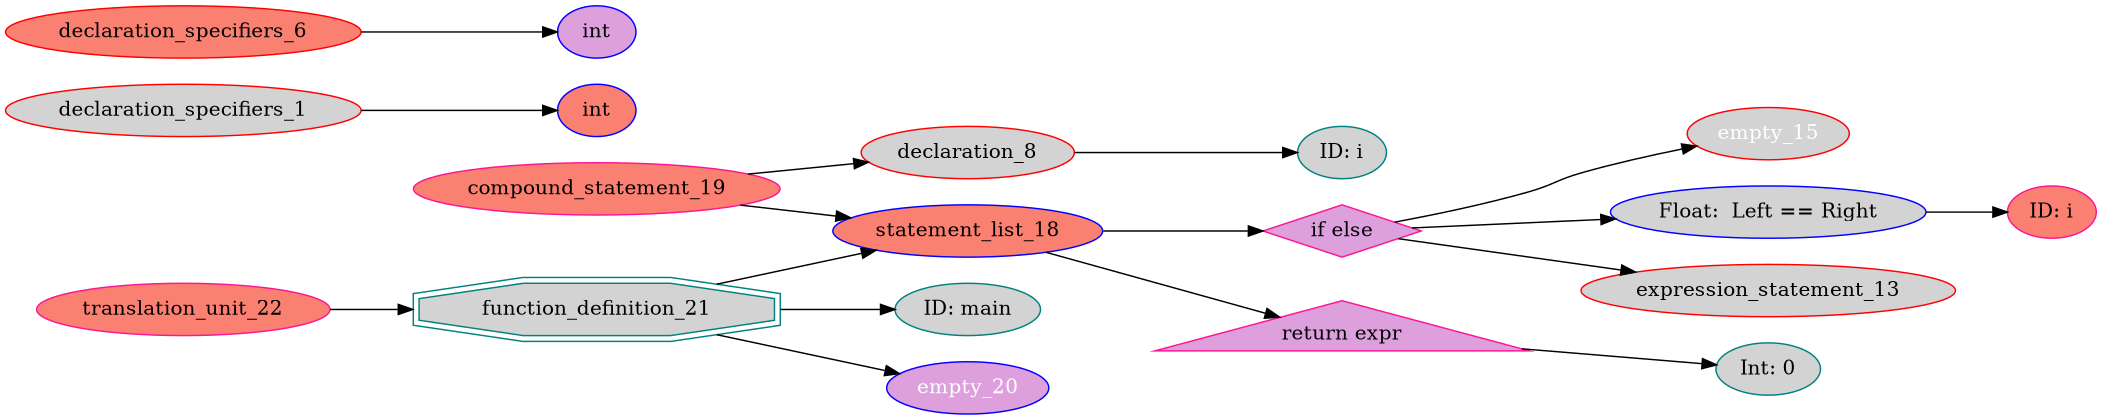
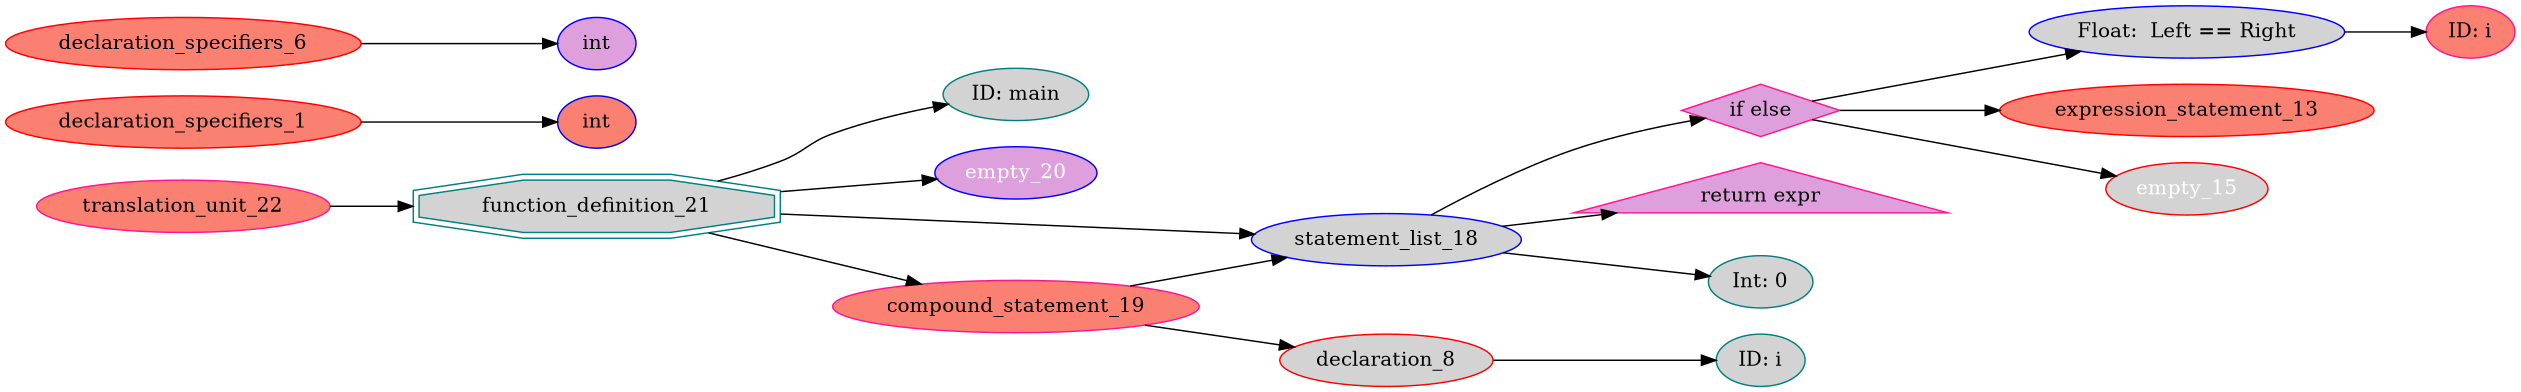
node "declaration_specifiers_1": fillcolor lightgrey -> salmon
node "statement_list_18": fillcolor salmon -> lightgrey
edge "function_definition_21" -> "compound_statement_19": added
node "expression_statement_13": fillcolor lightgrey -> salmon
edge "return expr" -> "Int: 0": now "statement_list_18" -> "Int: 0"
